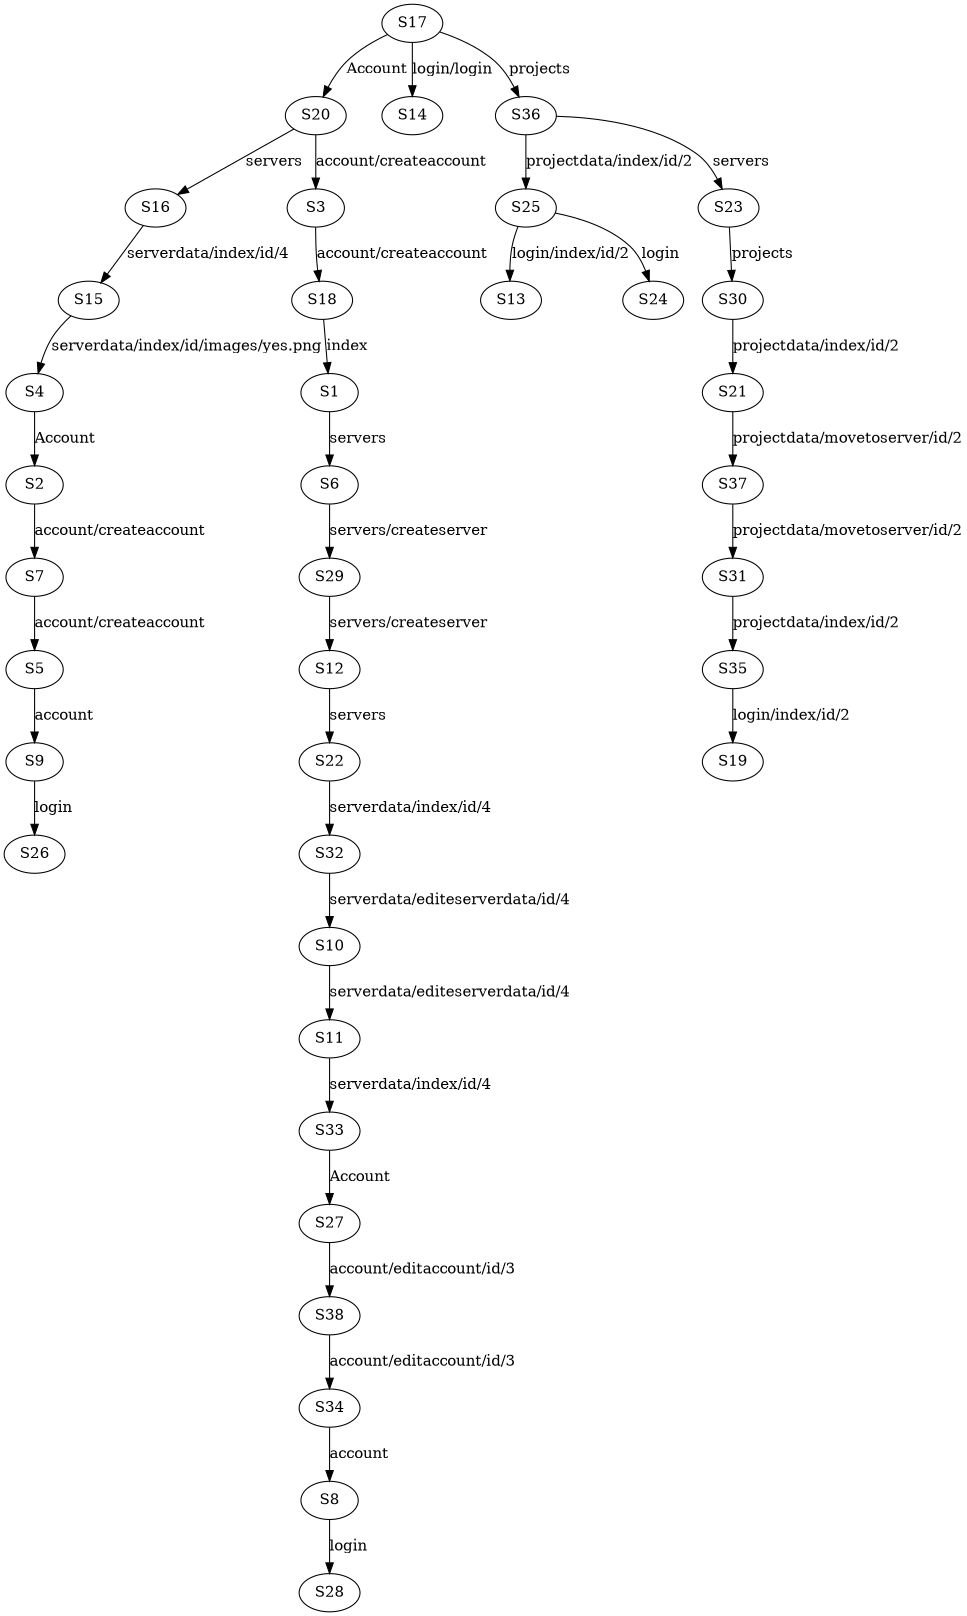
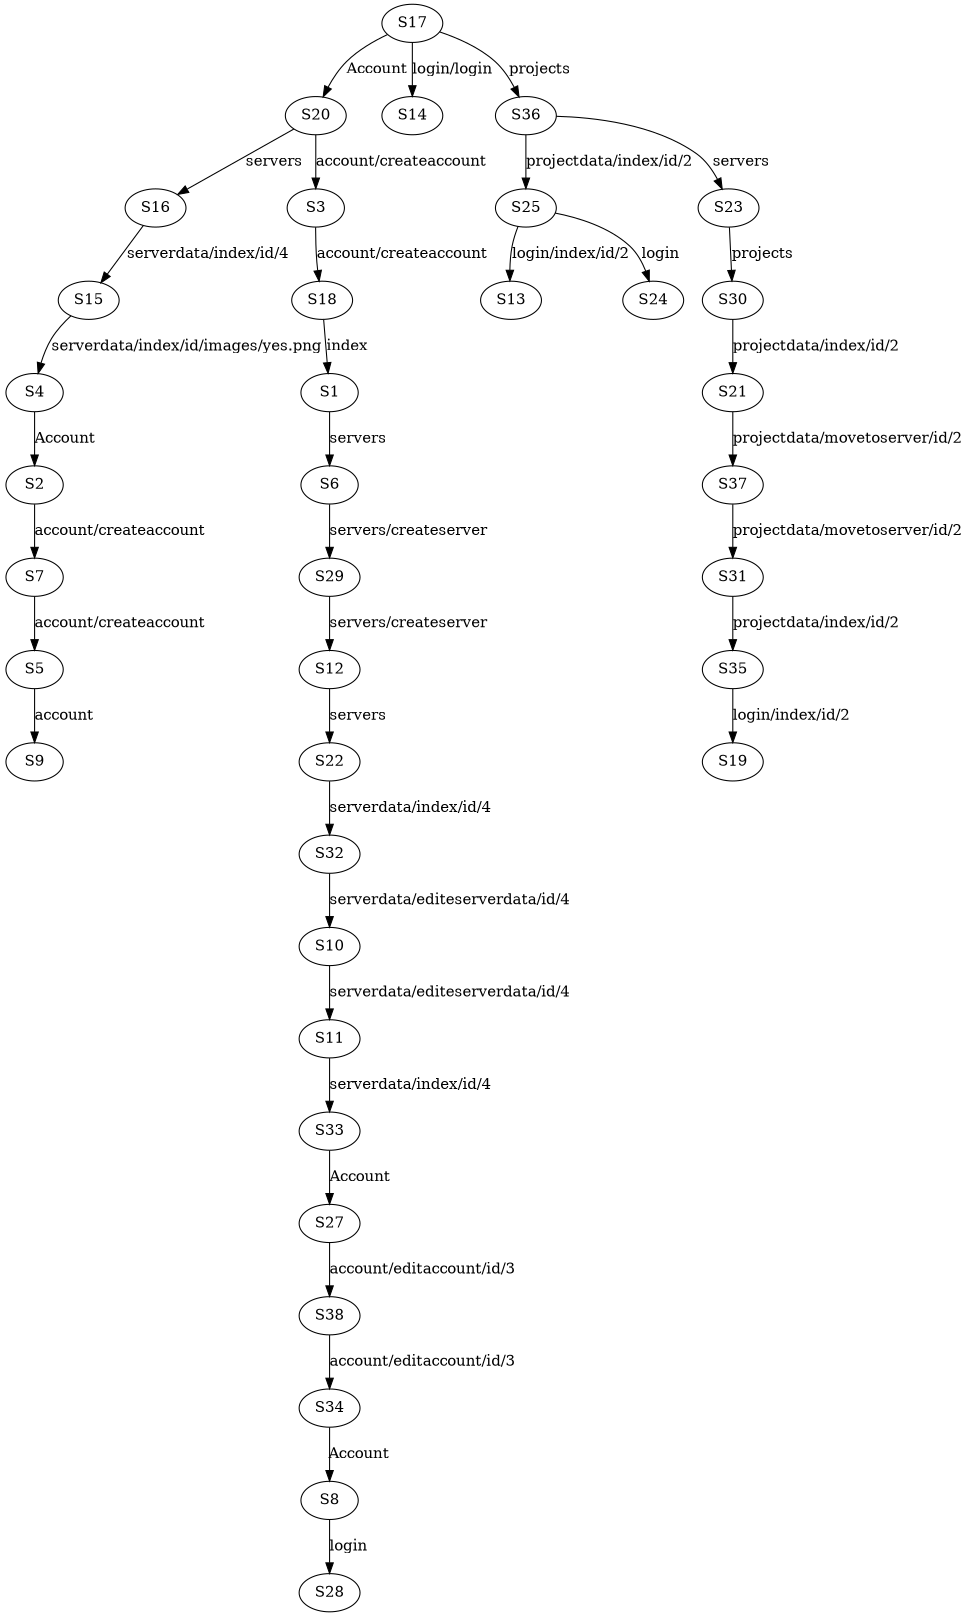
node "S26": removed
edge "S34" -> "S8": label "account" -> "Account"
